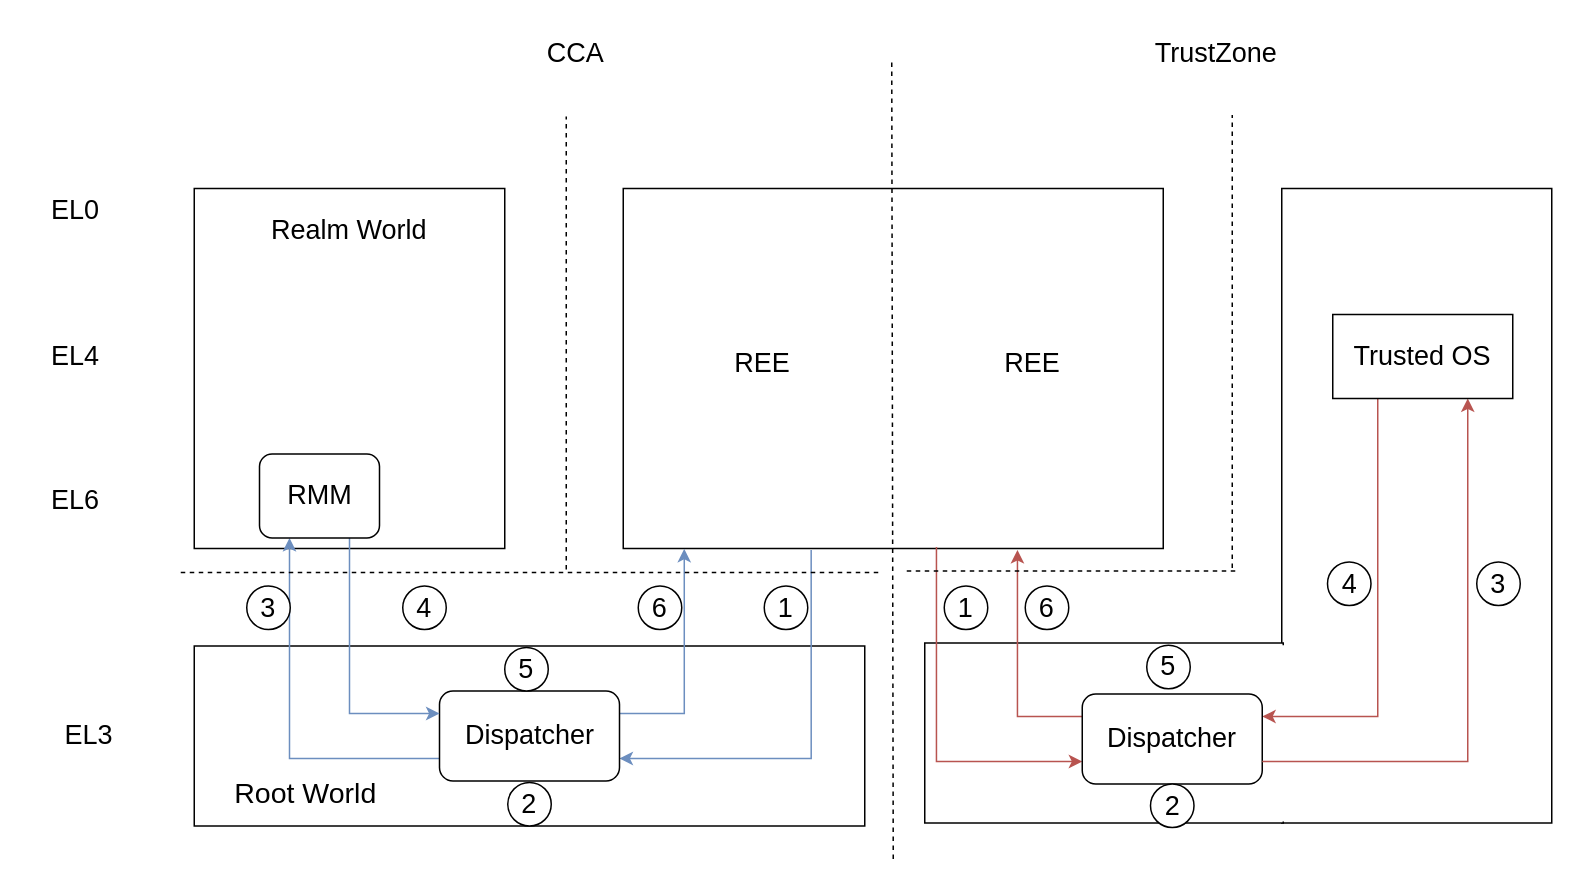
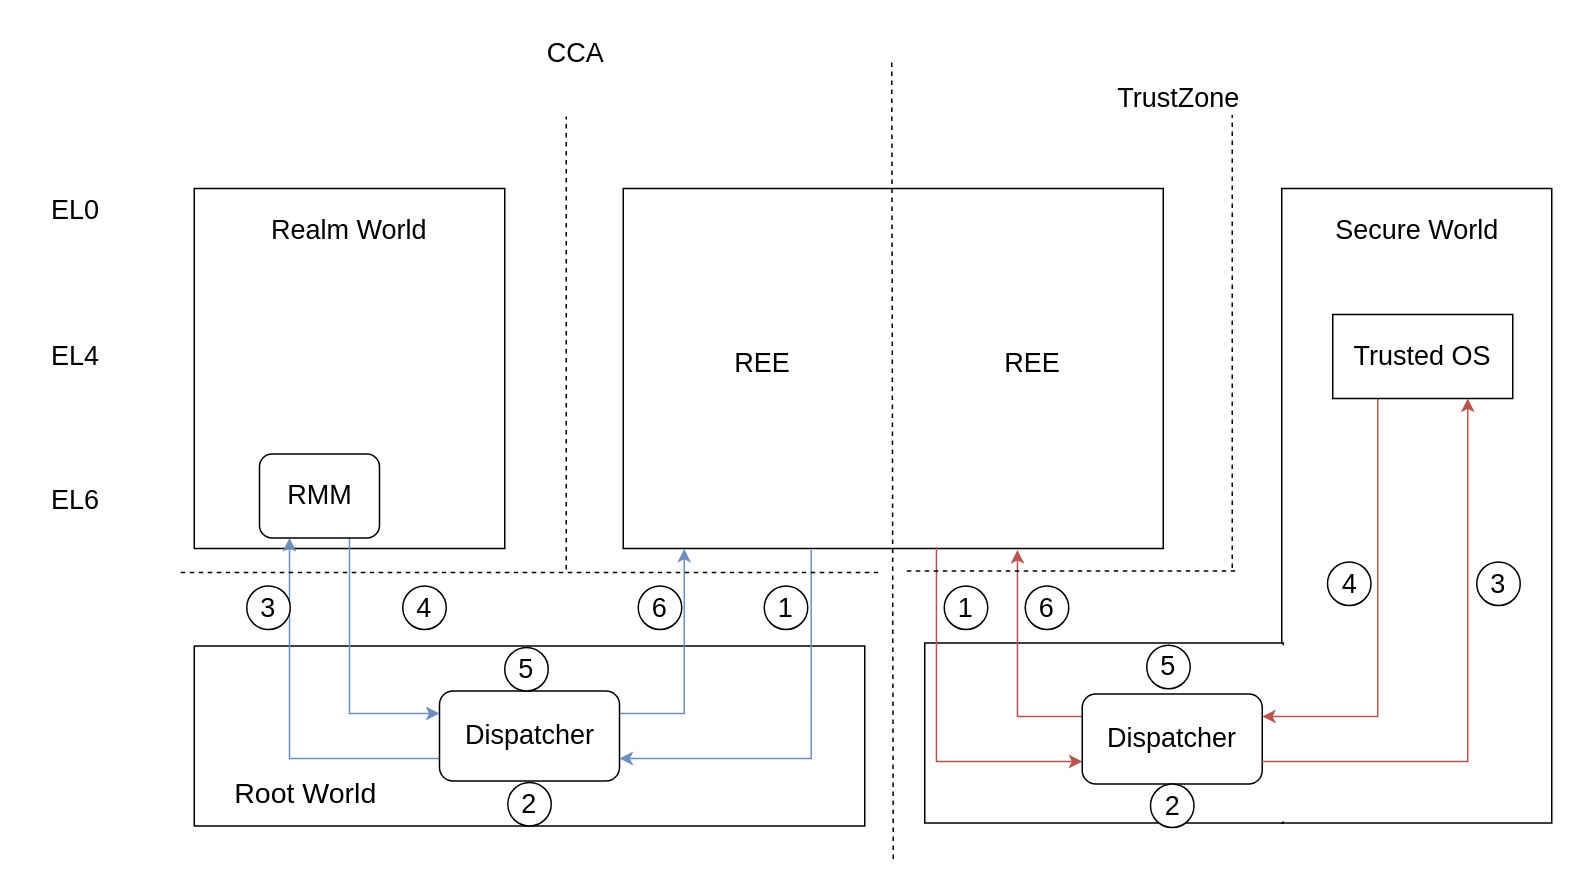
node "TrustZone": moved (1217, 53) -> (1179, 98)
node "Secure World": added
node "EL3": removed
